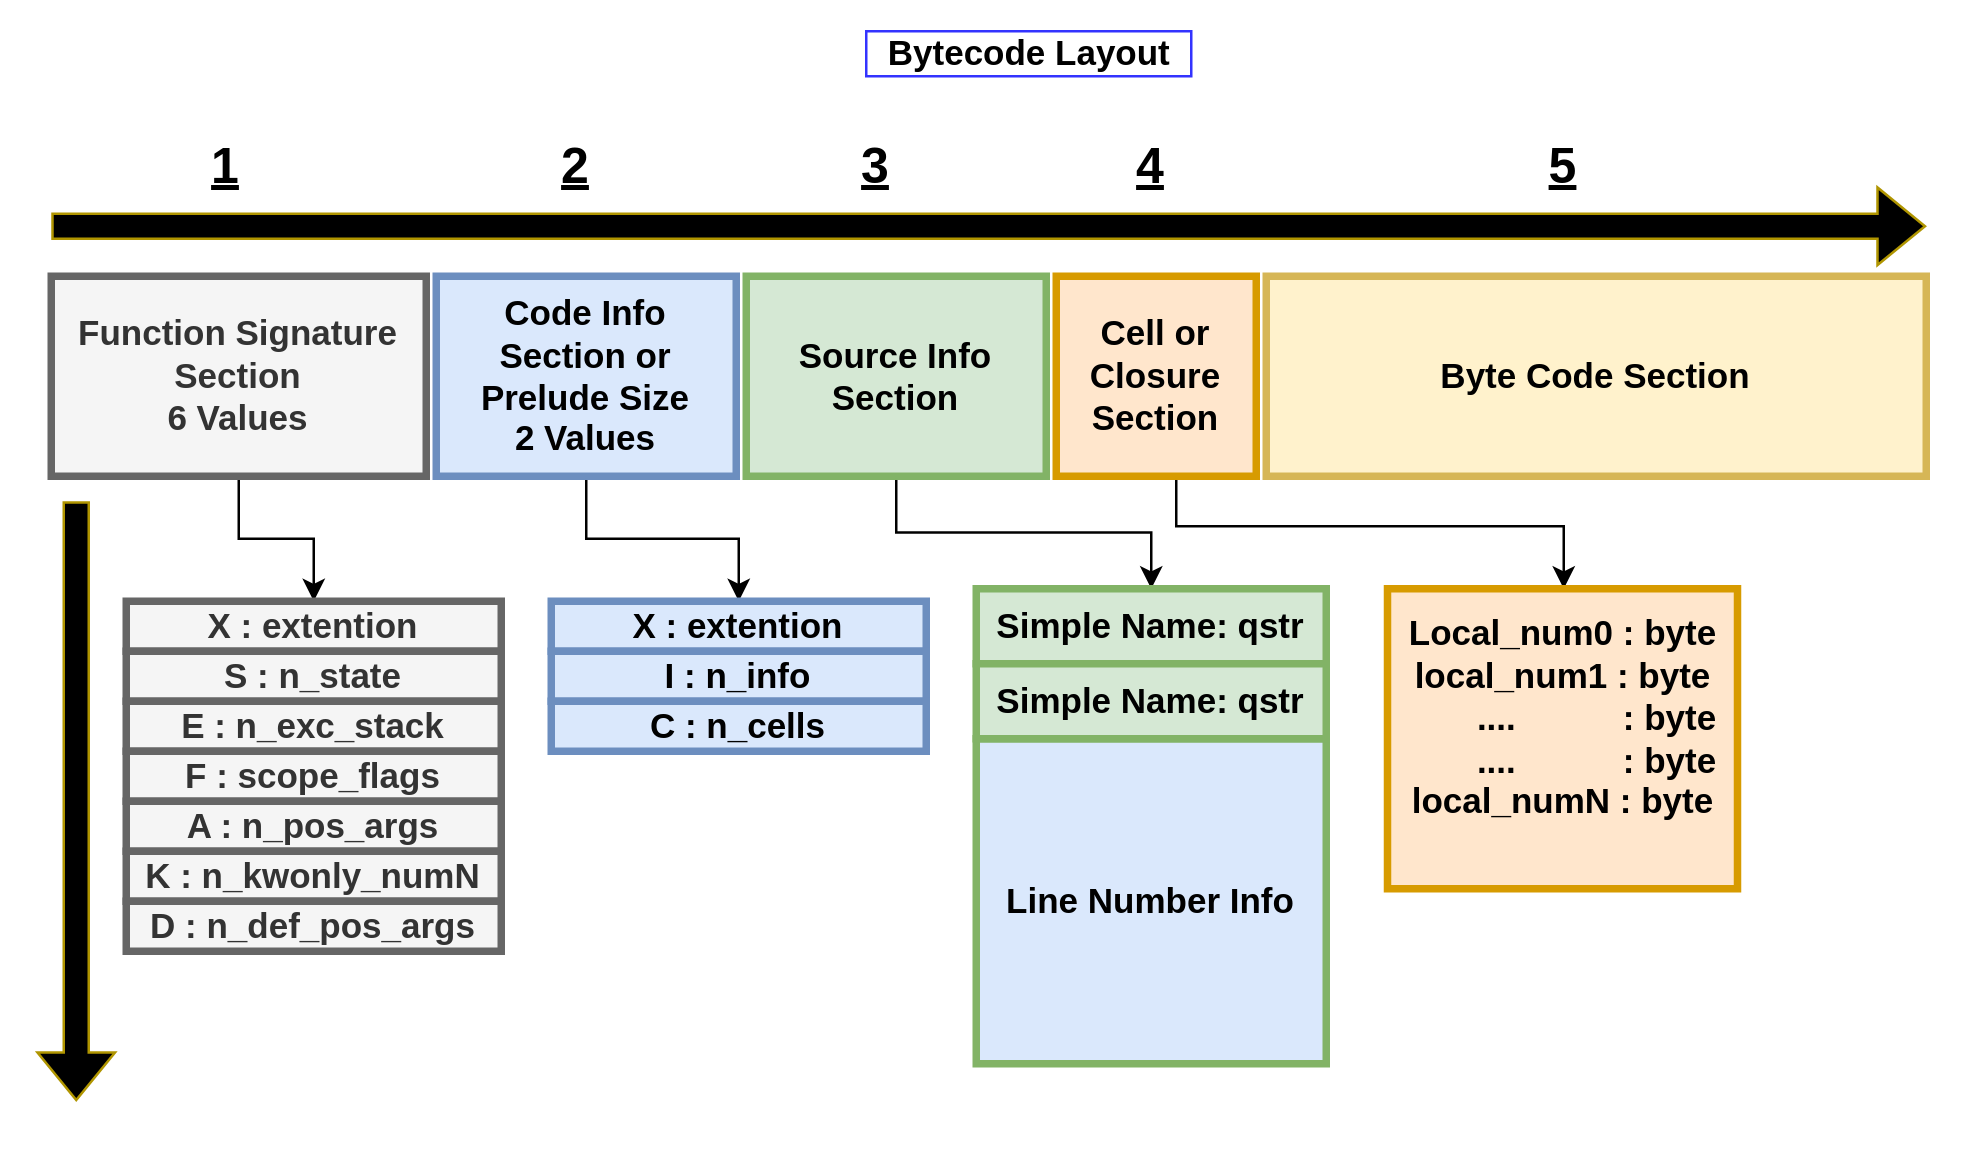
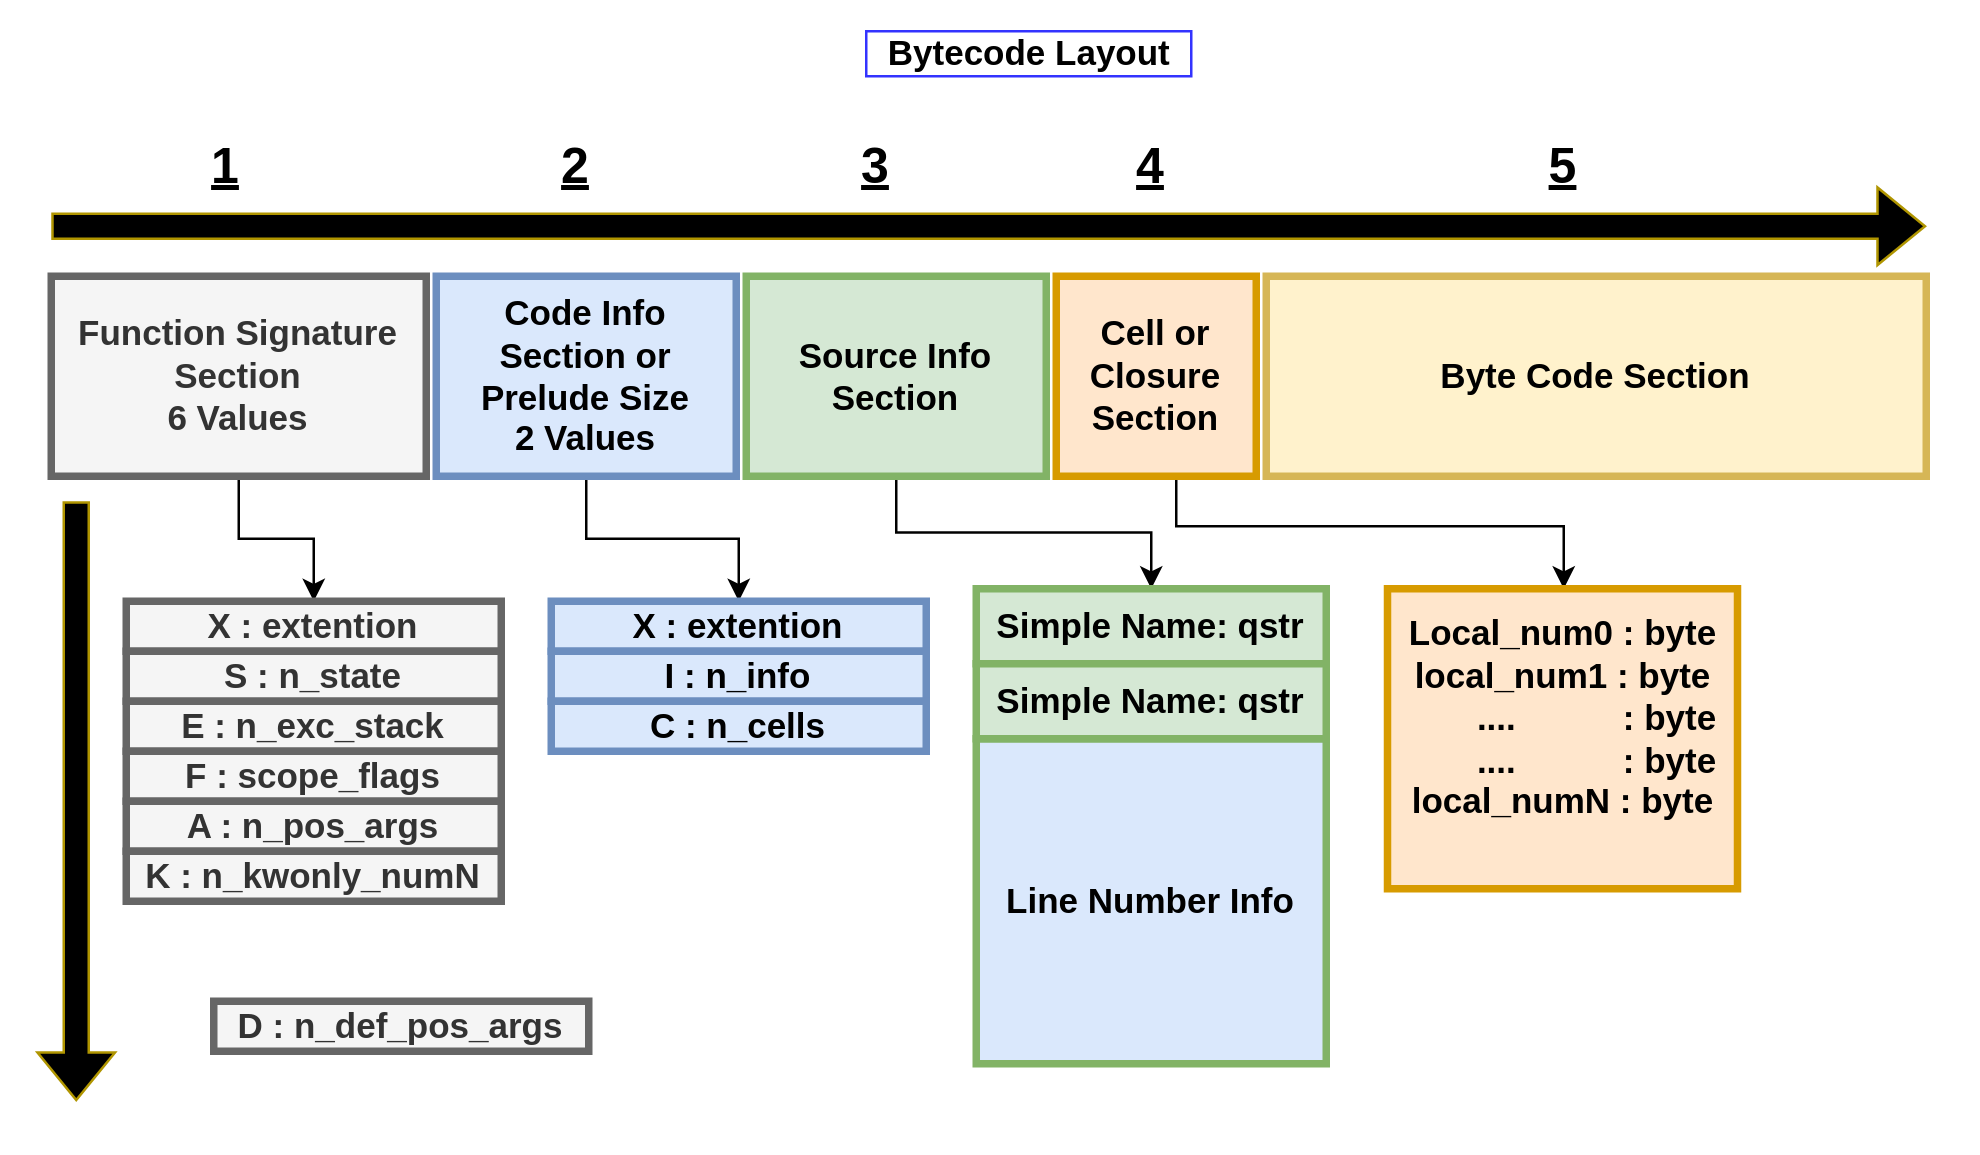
node "D : n_def_pos_args": moved (314, 926) -> (401, 1026)
